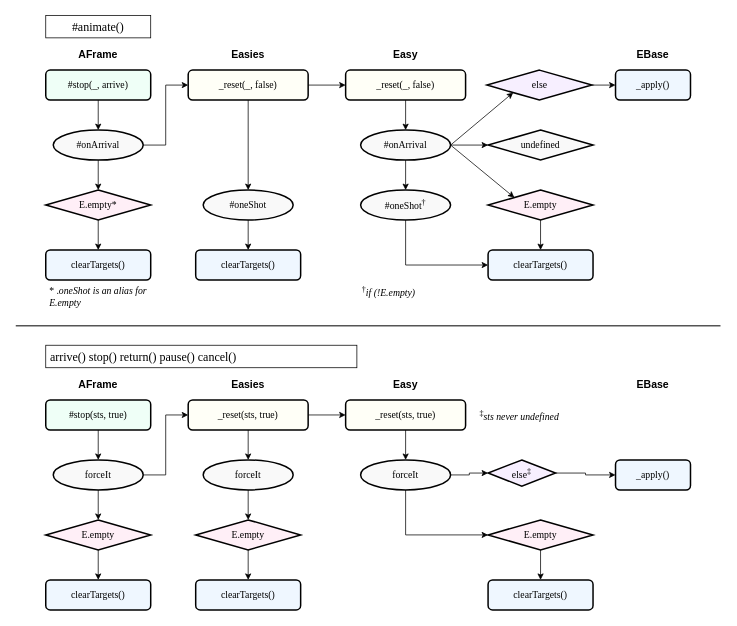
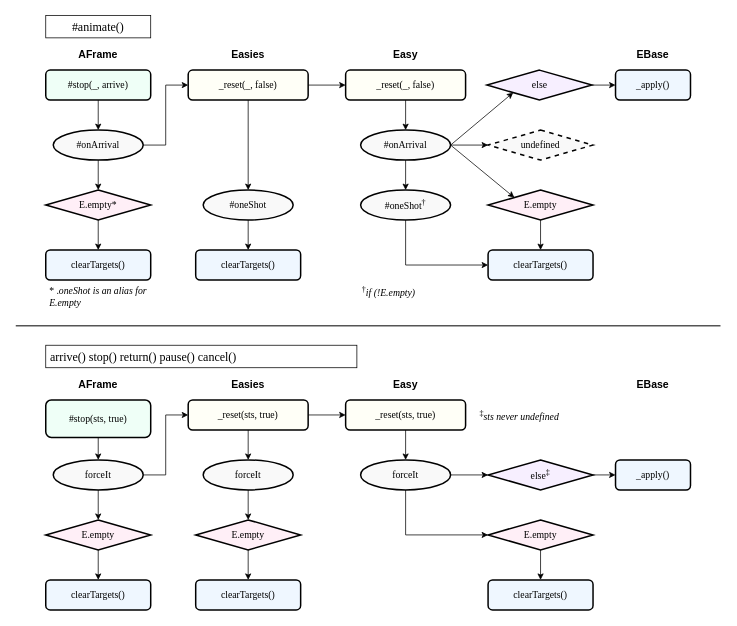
node "undefined": style solid -> dashed
node "#stop(sts, true)": size 105x30 -> 105x38
node "else‡": size 68x26 -> 105x30
